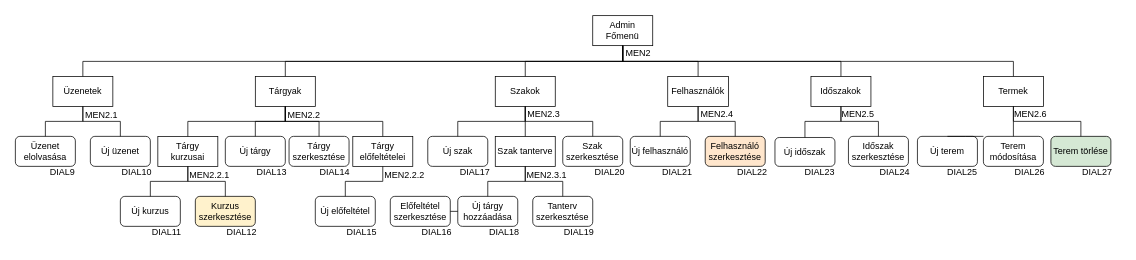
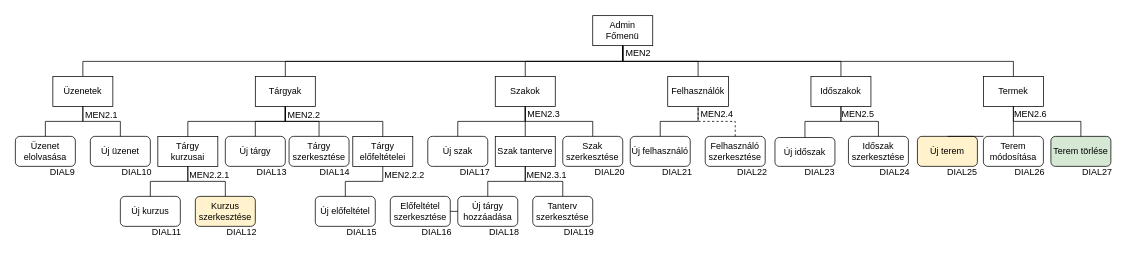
edge "Felhasználók" -- "Felhasználó szerkesztése": style solid -> dashed
node "Felhasználó szerkesztése": fillcolor #ffe6cc -> #ffffff
node "Új terem": fillcolor #ffffff -> #fff2cc
